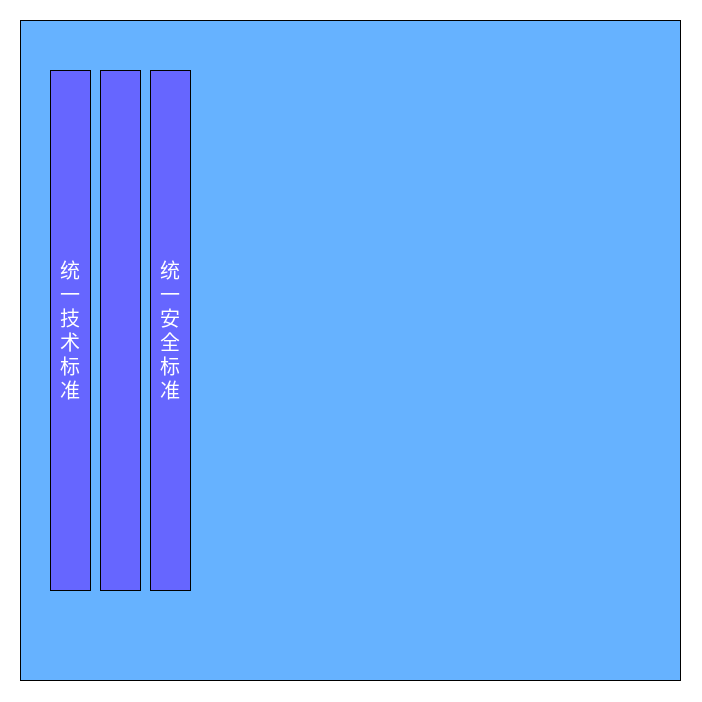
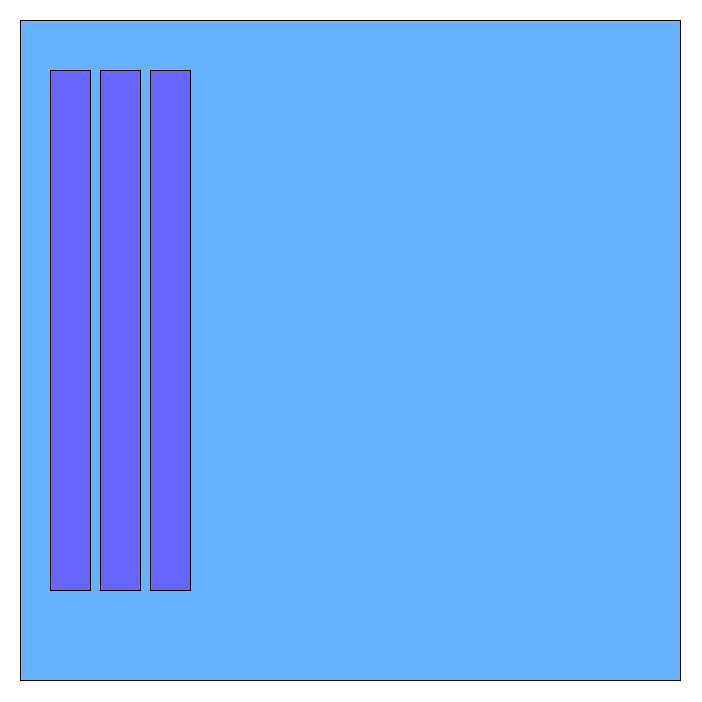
node "统一技术标准": removed
node "统一安全标准": removed
